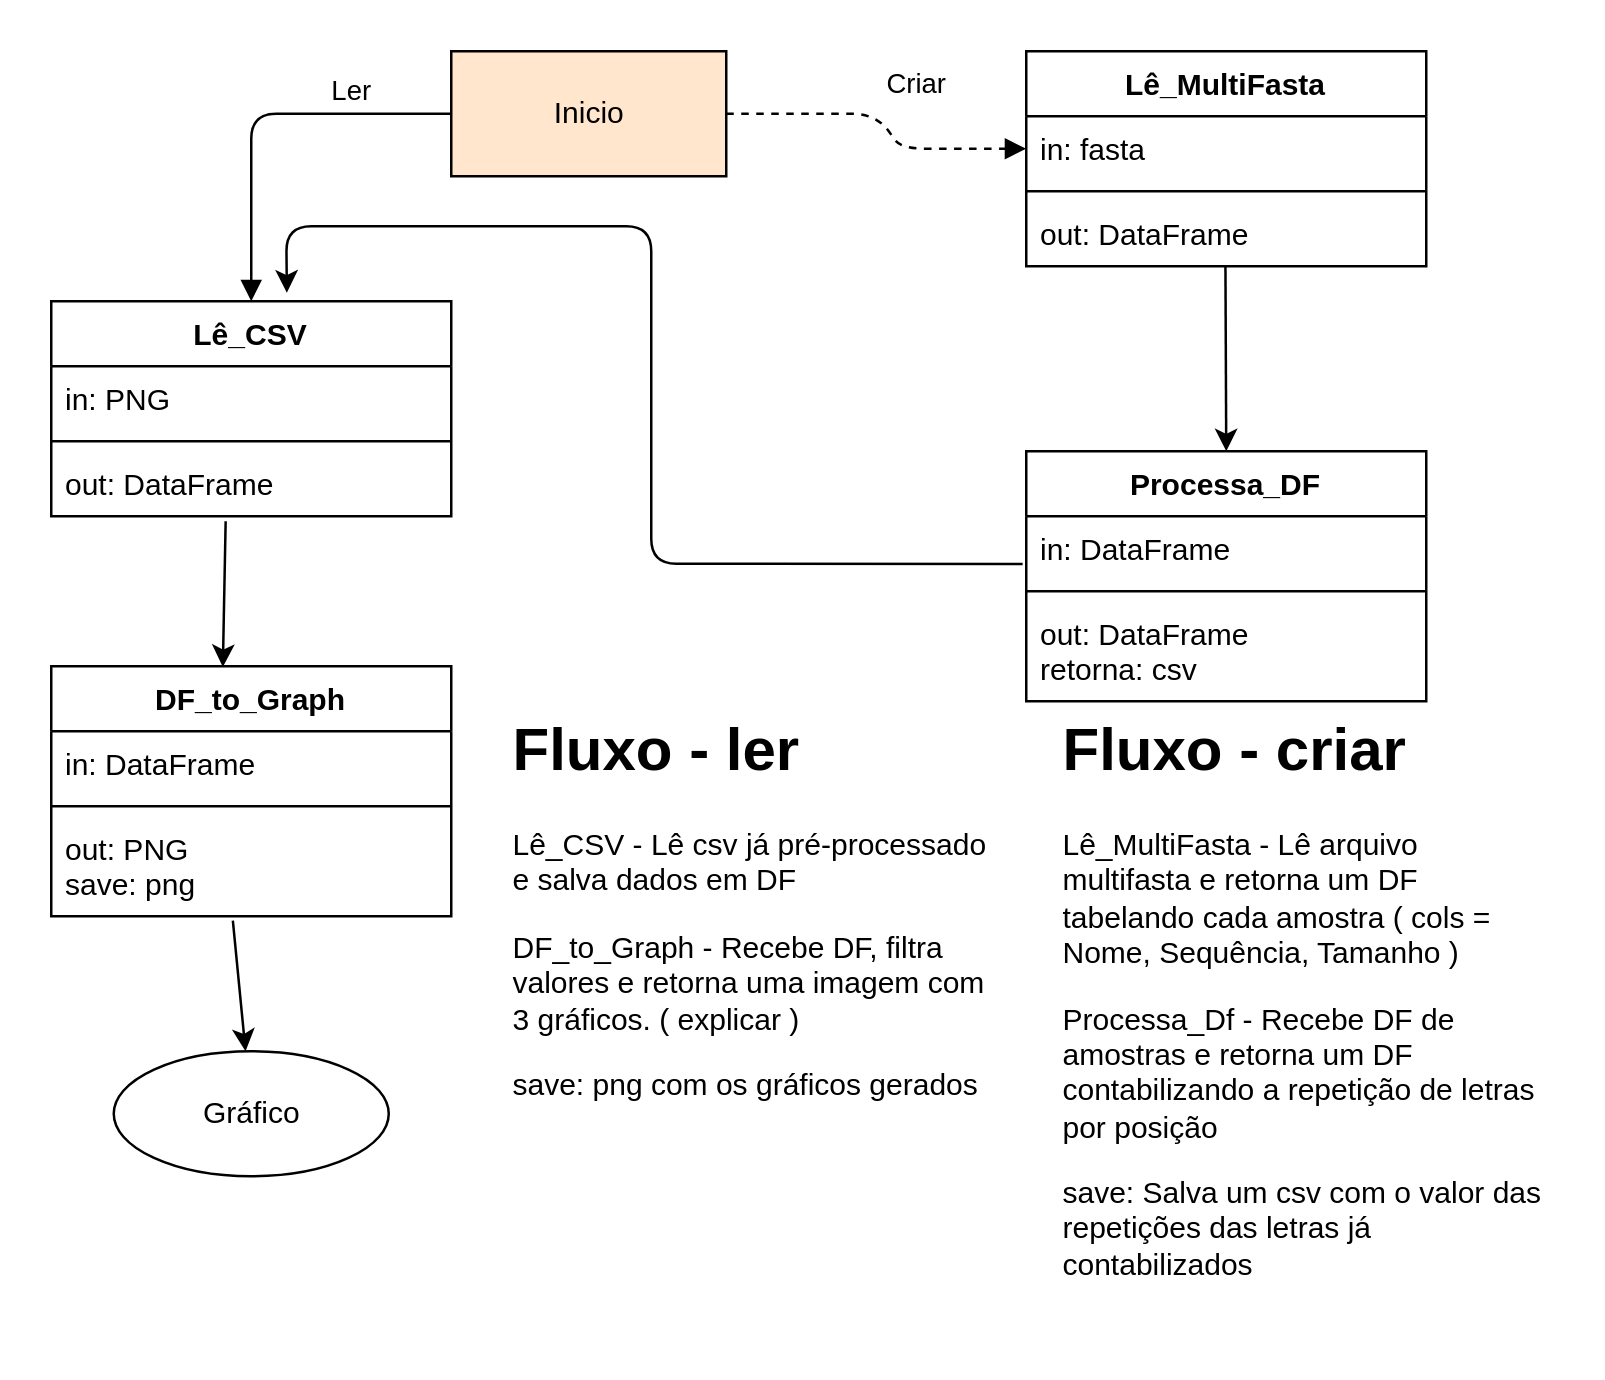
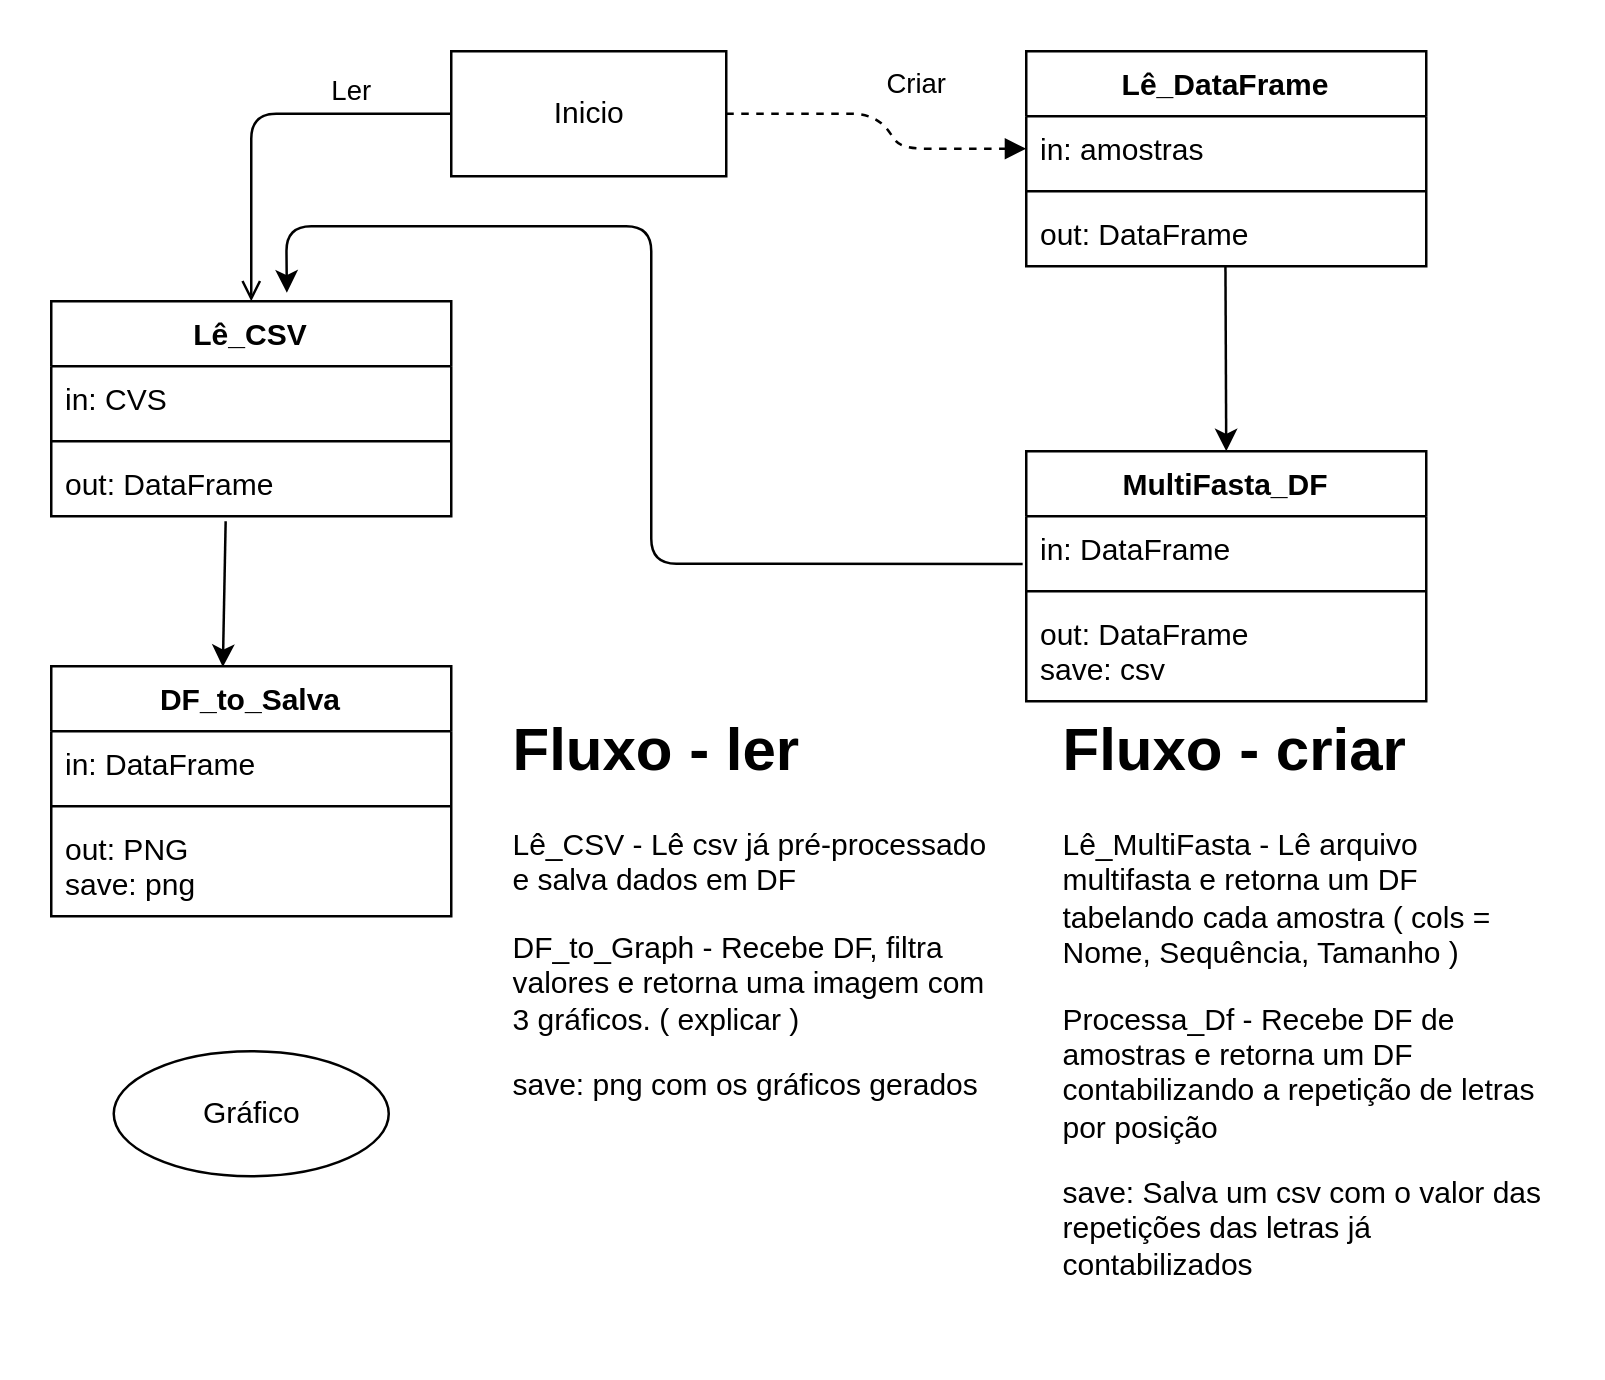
node "Lê_MultiFasta": label "Lê_MultiFasta" -> "Lê_DataFrame"
node "Inicio": fillcolor #ffe6cc -> #ffffff
node "in: fasta": label "in: fasta" -> "in: amostras"
edge "Inicio" -> "Lê_CSV": arrowhead block -> open
node "in: PNG": label "in: PNG" -> "in: CVS"
node "Processa_DF": label "Processa_DF" -> "MultiFasta_DF"
node "out: DataFrame retorna: csv": label "out: DataFrame retorna: csv" -> "out: DataFrame save: csv"
node "DF_to_Graph": label "DF_to_Graph" -> "DF_to_Salva"
edge "out: PNG save: png" -> "Gráfico": removed
